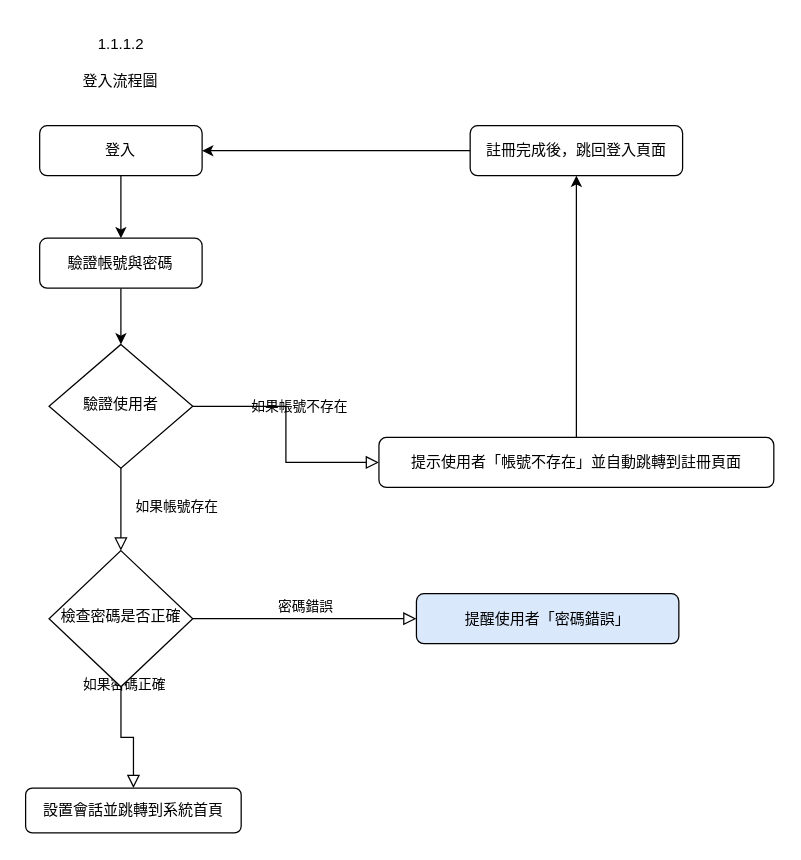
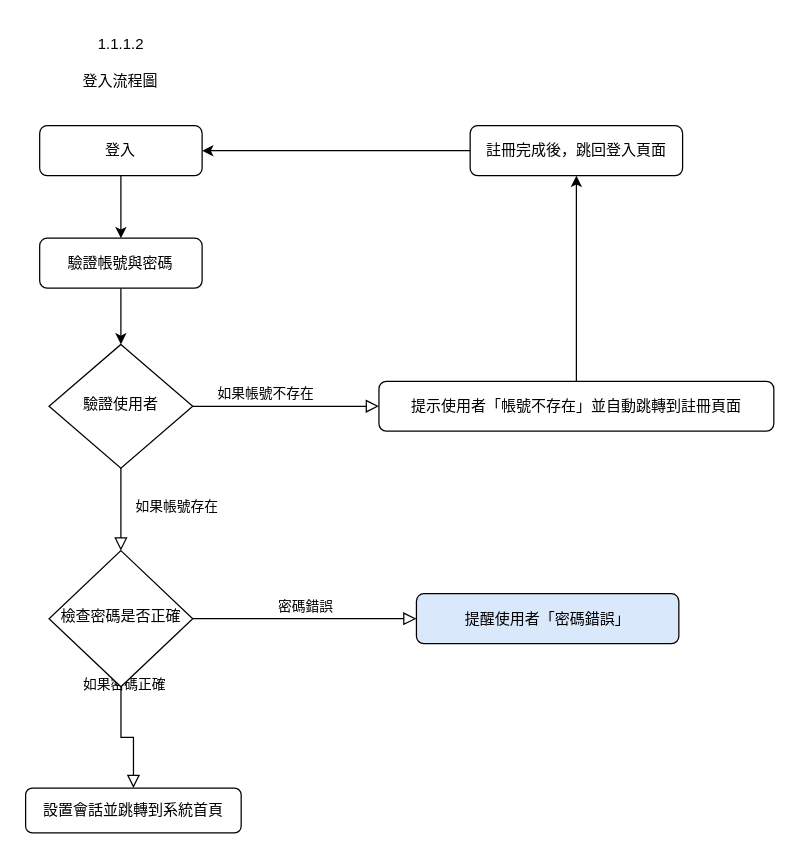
node "提示使用者「帳號不存在」並自動跳轉到註冊頁面": moved (577, 463) -> (577, 406)
